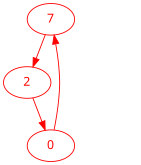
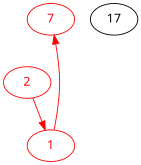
node "17": added
edge "7" -> "2": removed
node "0": label "0" -> "1"
